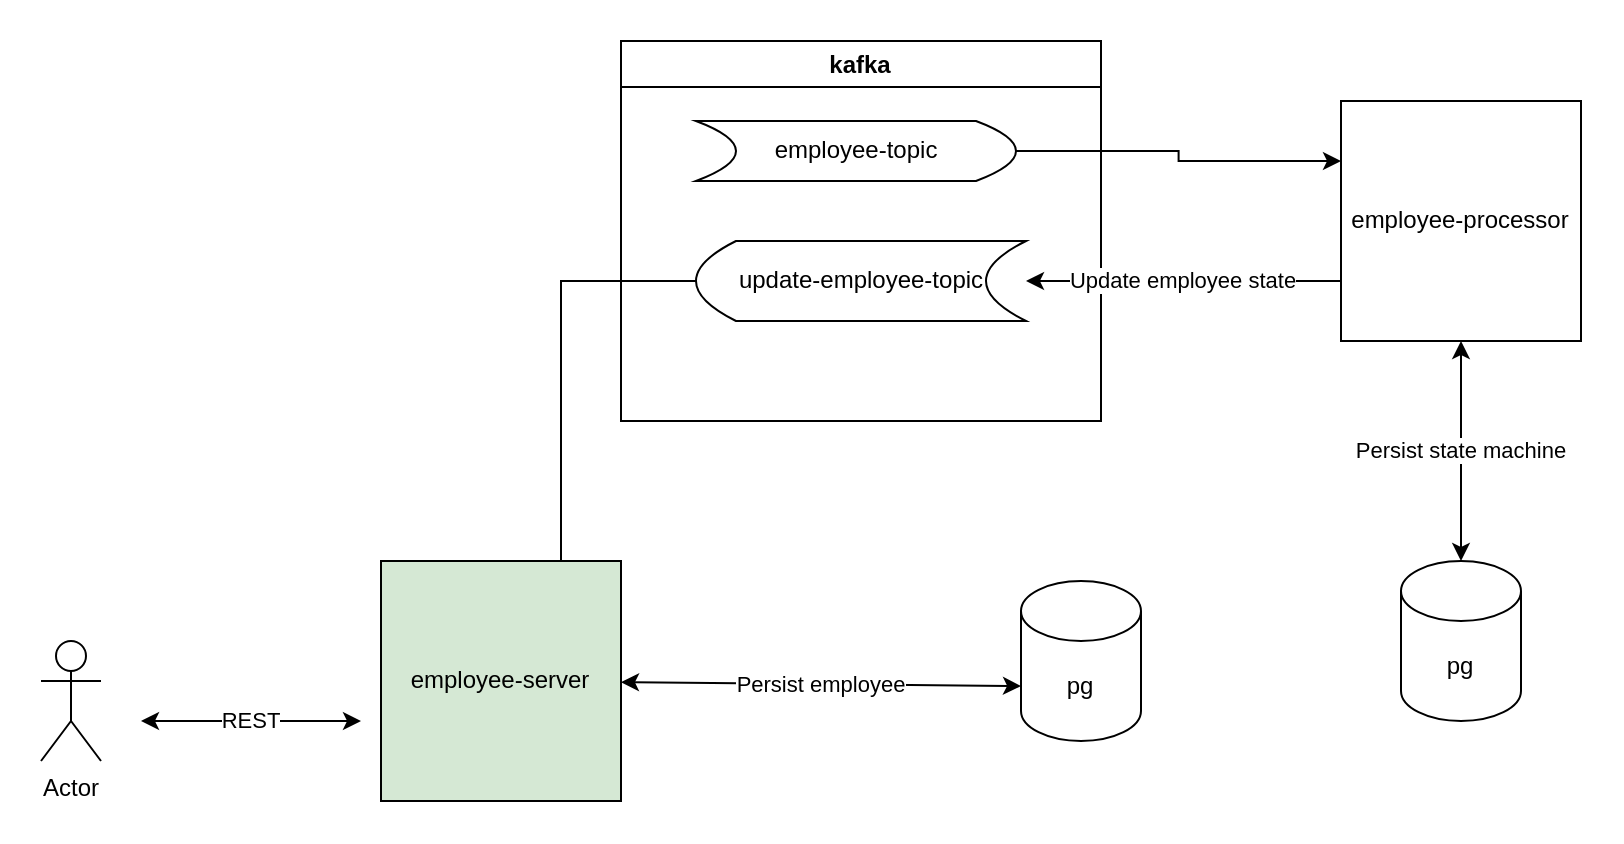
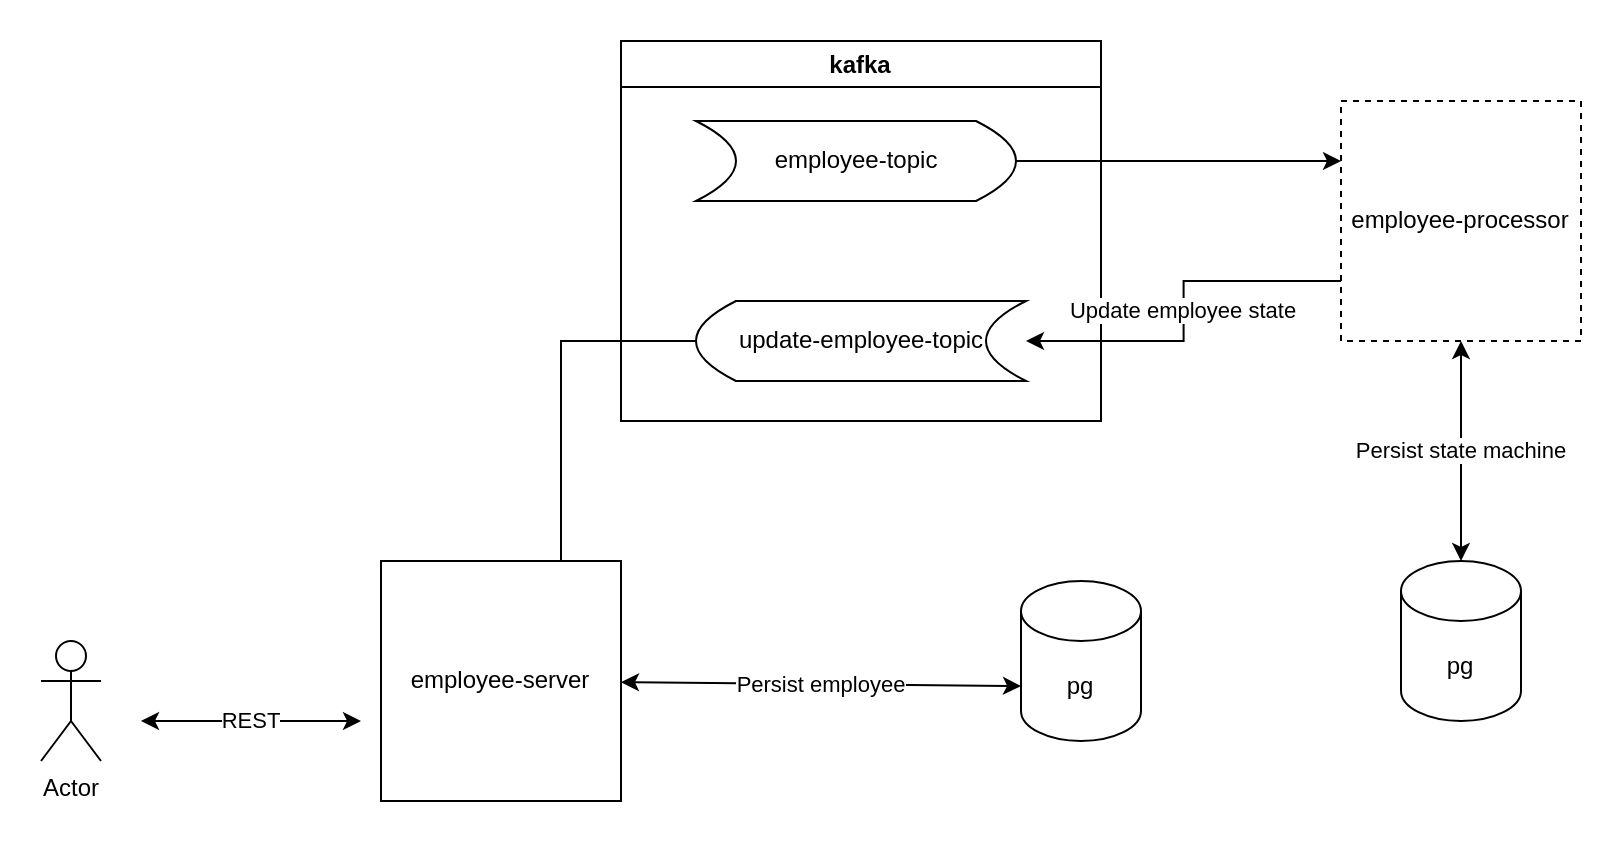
node "employee-topic": size 320x60 -> 320x80
node "employee-processor": style solid -> dashed
node "update-employee-topic": moved (861, 281) -> (861, 341)
node "employee-server": fillcolor #d5e8d4 -> #ffffff
